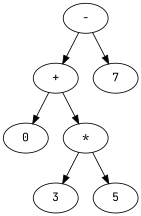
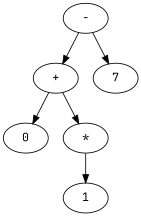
node "3": label "3" -> "1"
node "5": removed
